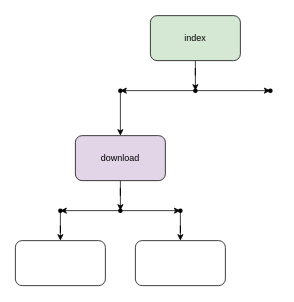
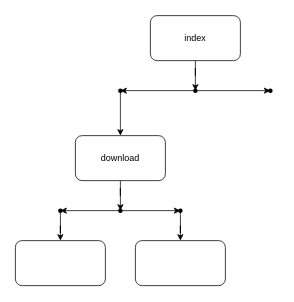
node "index": fillcolor #d5e8d4 -> #ffffff
node "download": fillcolor #e1d5e7 -> #ffffff
